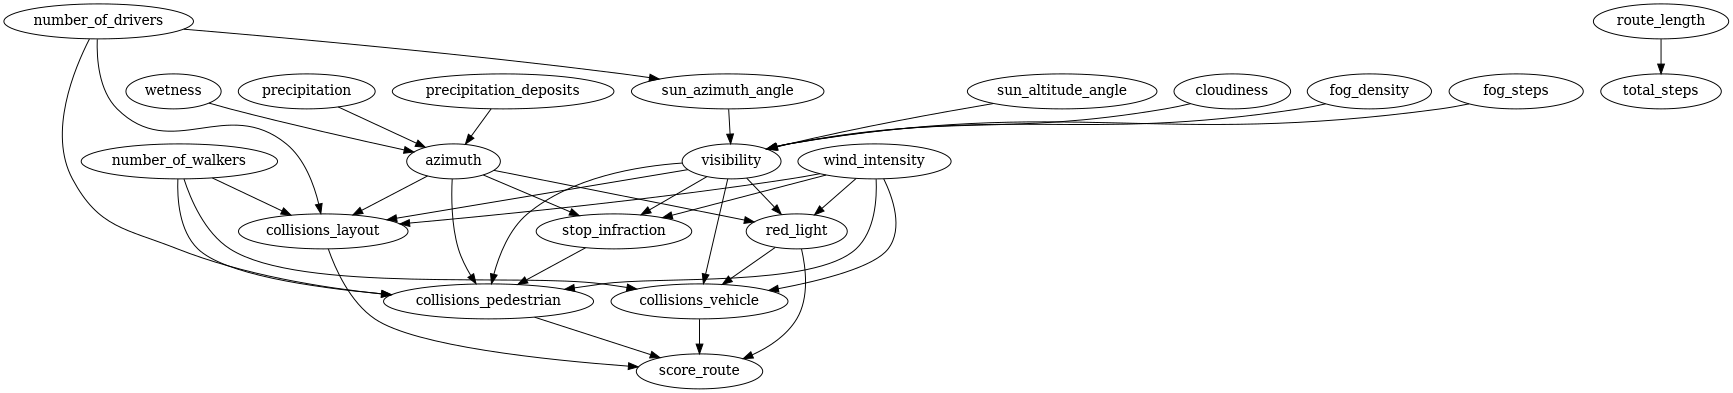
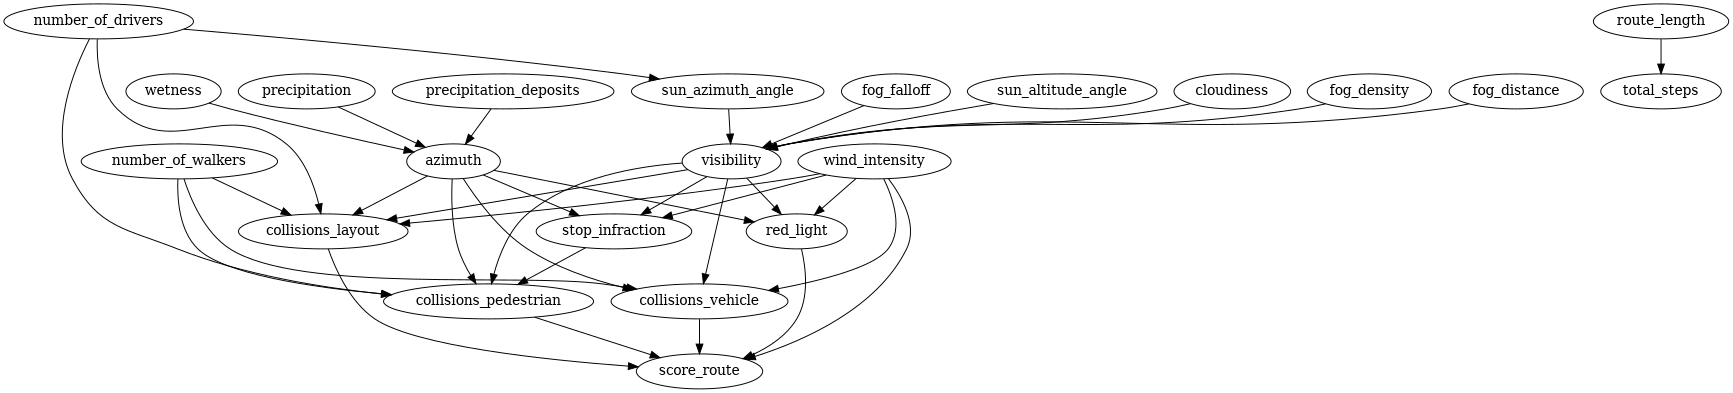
node "fog_falloff": added
node "fog_steps": label "fog_steps" -> "fog_distance"
edge "red_light" -> "collisions_vehicle": now "azimuth" -> "collisions_vehicle"
edge "wind_intensity" -> "collisions_pedestrian": now "wind_intensity" -> "score_route"
